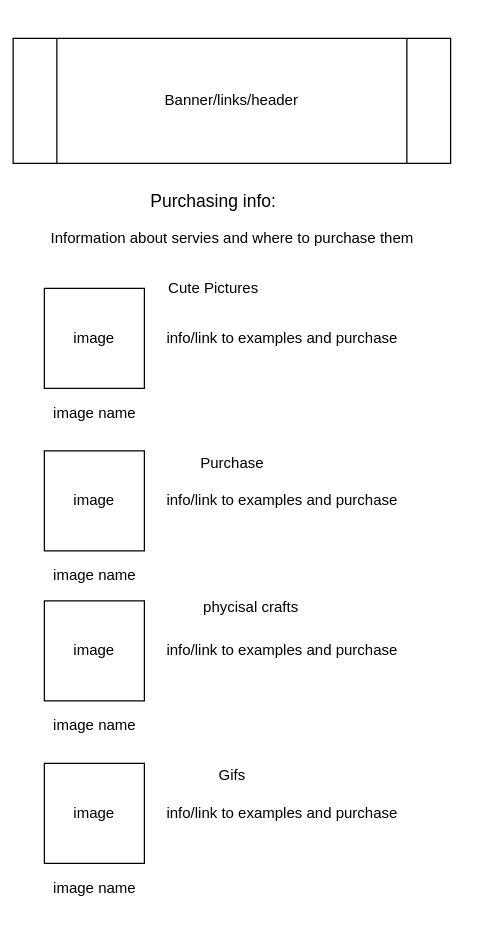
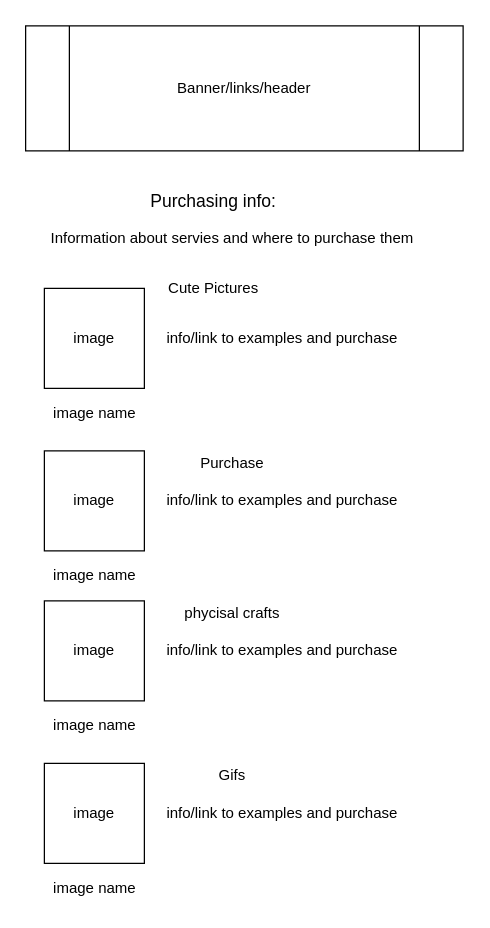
node "Banner/links/header": moved (232, 101) -> (244, 88)
node "phycisal crafts": moved (251, 607) -> (232, 613)
